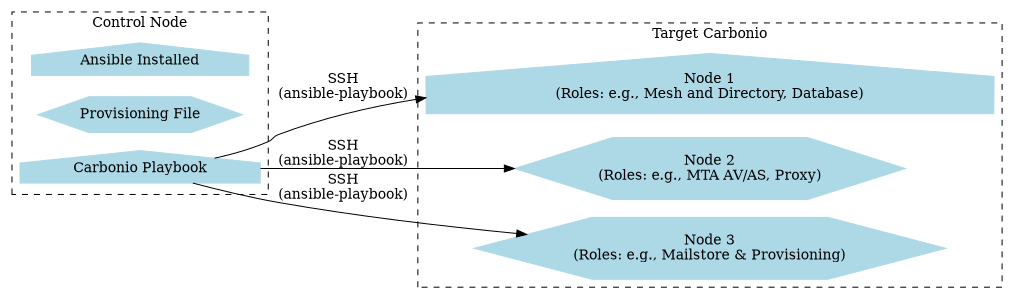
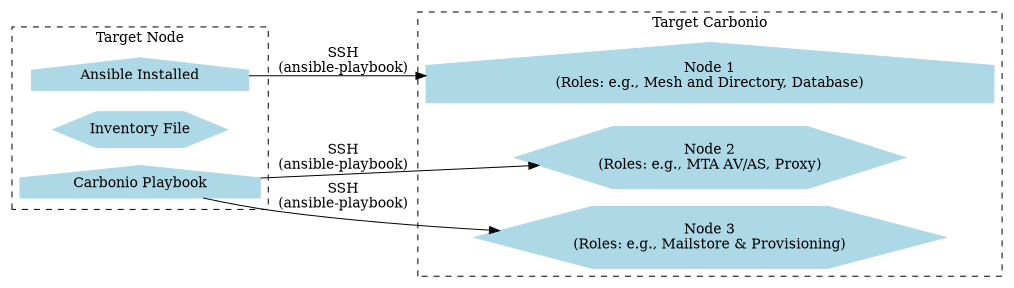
cluster "Control Node": label "Control Node" -> "Target Node"
node "Provisioning File": label "Provisioning File" -> "Inventory File"
edge "Carbonio Playbook" -> "Node 1 (Roles: e.g., Mesh and Directory, Database)": now "Ansible Installed" -> "Node 1 (Roles: e.g., Mesh and Directory, Database)"
